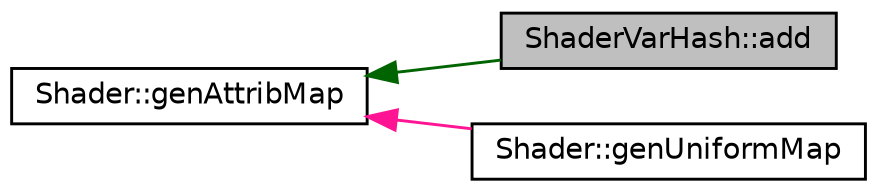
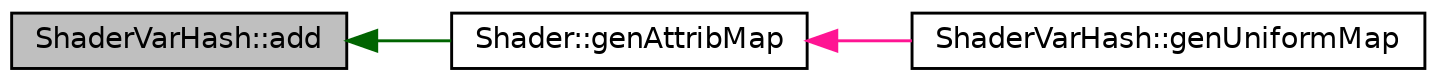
edge "ShaderVarHash::add" -> "Shader::genAttribMap": reversed
node "Shader::genUniformMap": label "Shader::genUniformMap" -> "ShaderVarHash::genUniformMap"
